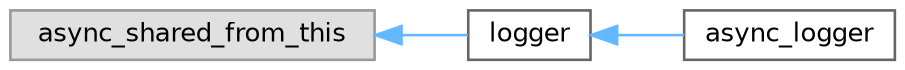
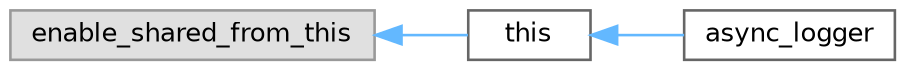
node "async_shared_from_this": label "async_shared_from_this" -> "enable_shared_from_this"
node "logger": label "logger" -> "this"
